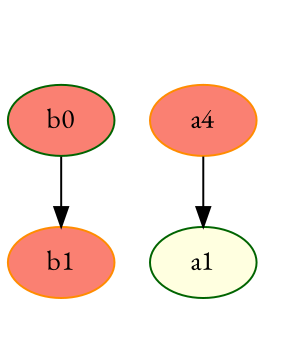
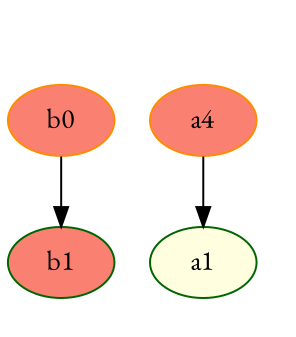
node "b0": color darkgreen -> darkorange
node "b1": color darkorange -> darkgreen
